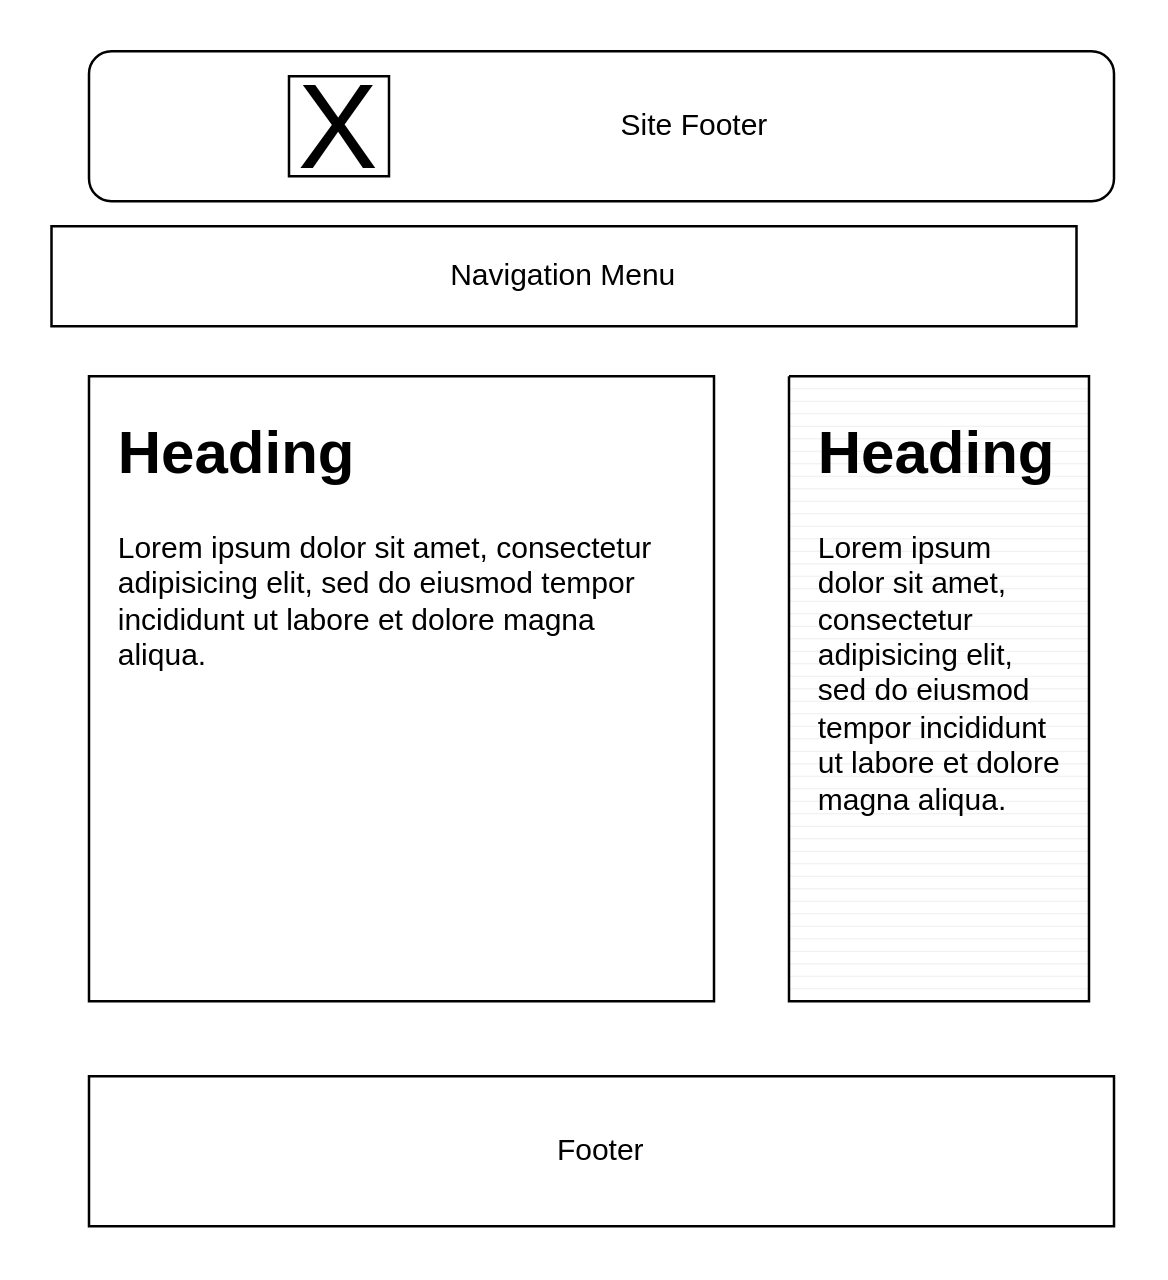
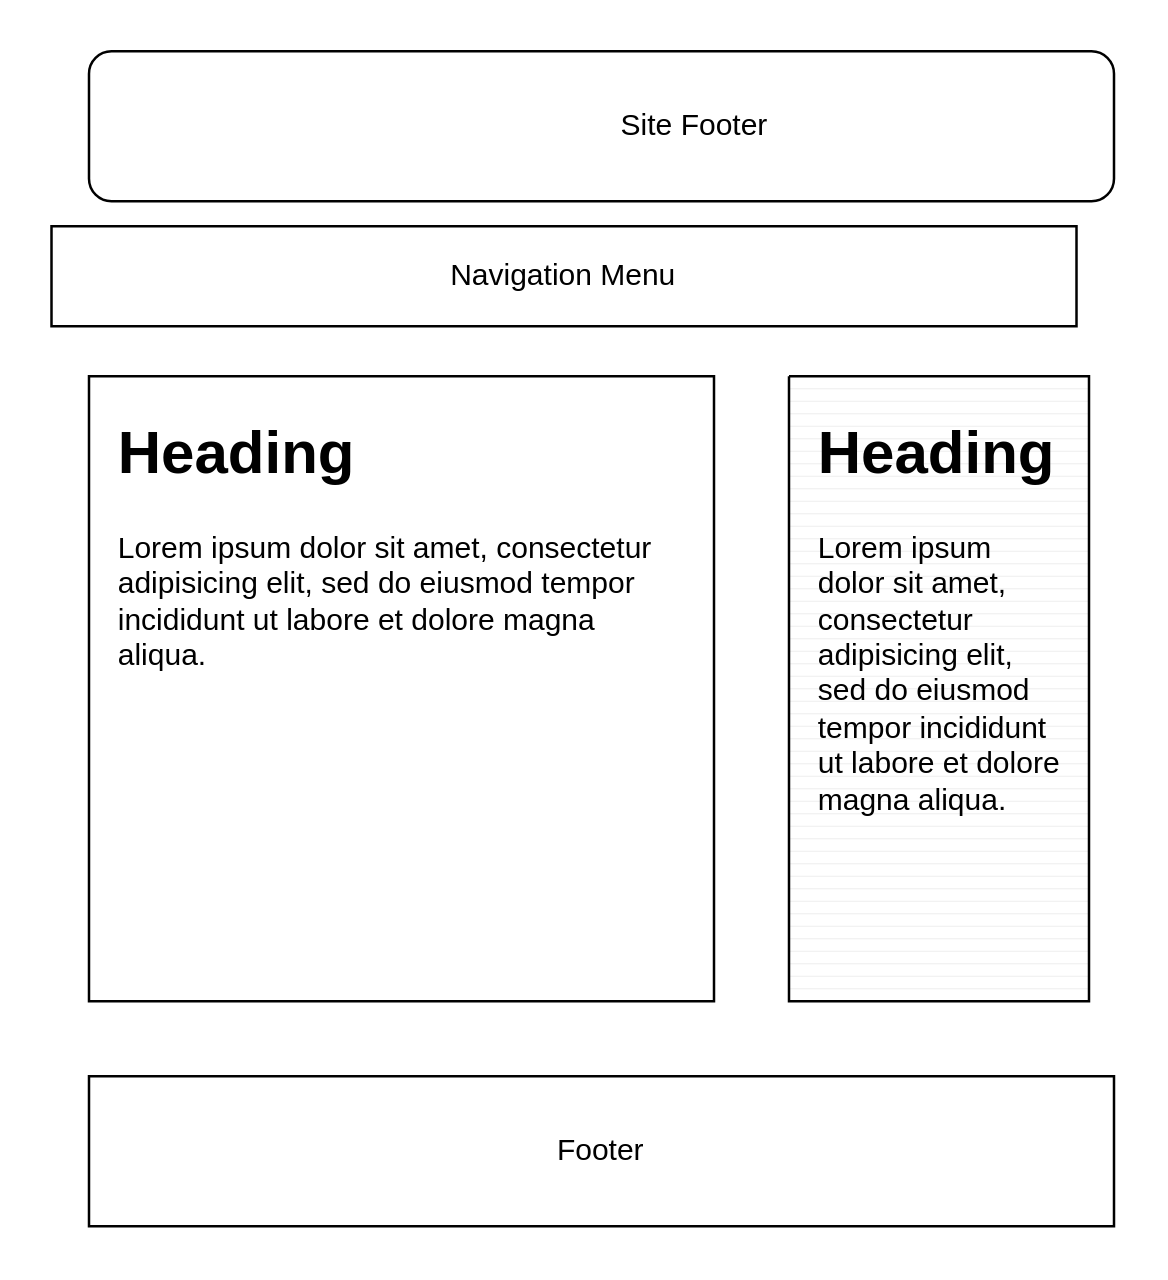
node "X": removed
